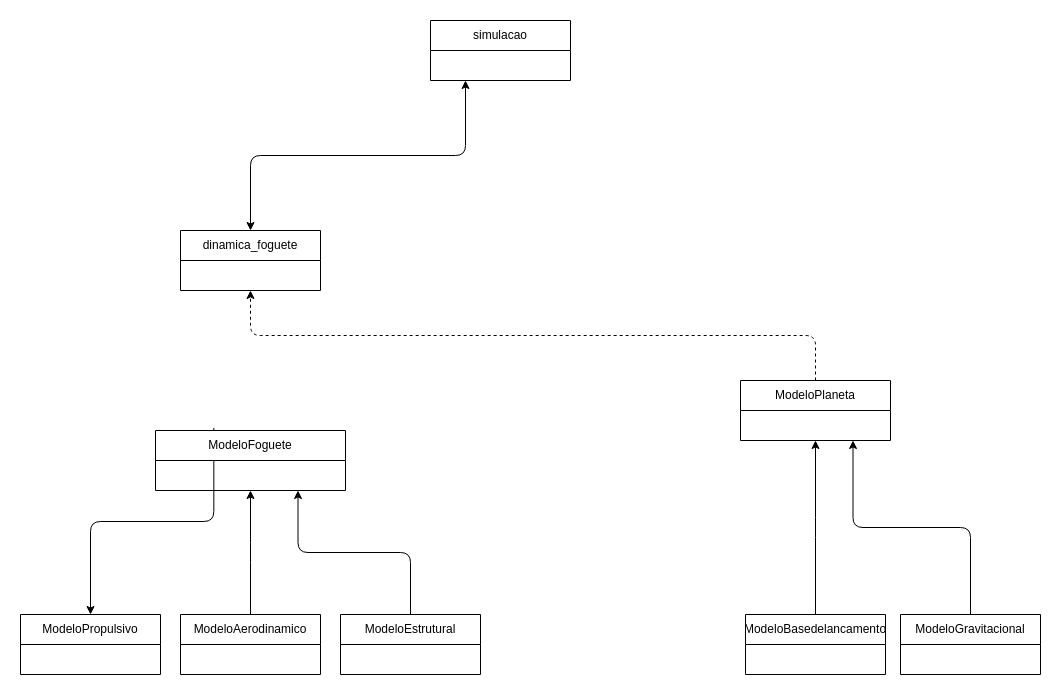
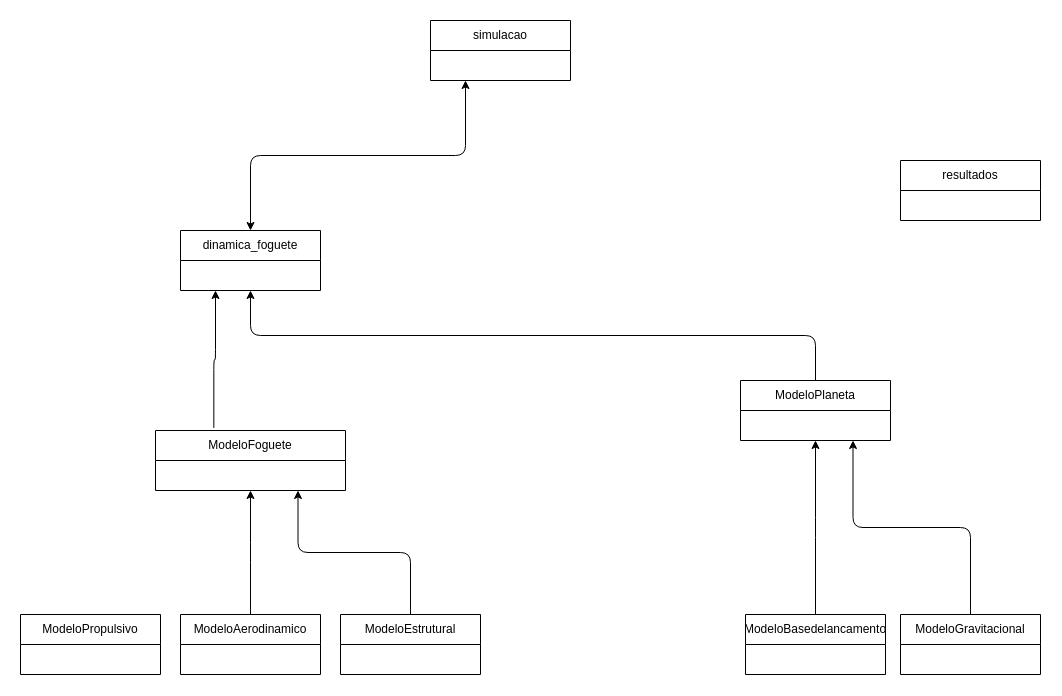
node "resultados": added
edge "ModeloPlaneta" -> "dinamica_foguete": style dashed -> solid
edge "ModeloFoguete" -> "ModeloPropulsivo": now "ModeloFoguete" -> "dinamica_foguete"
